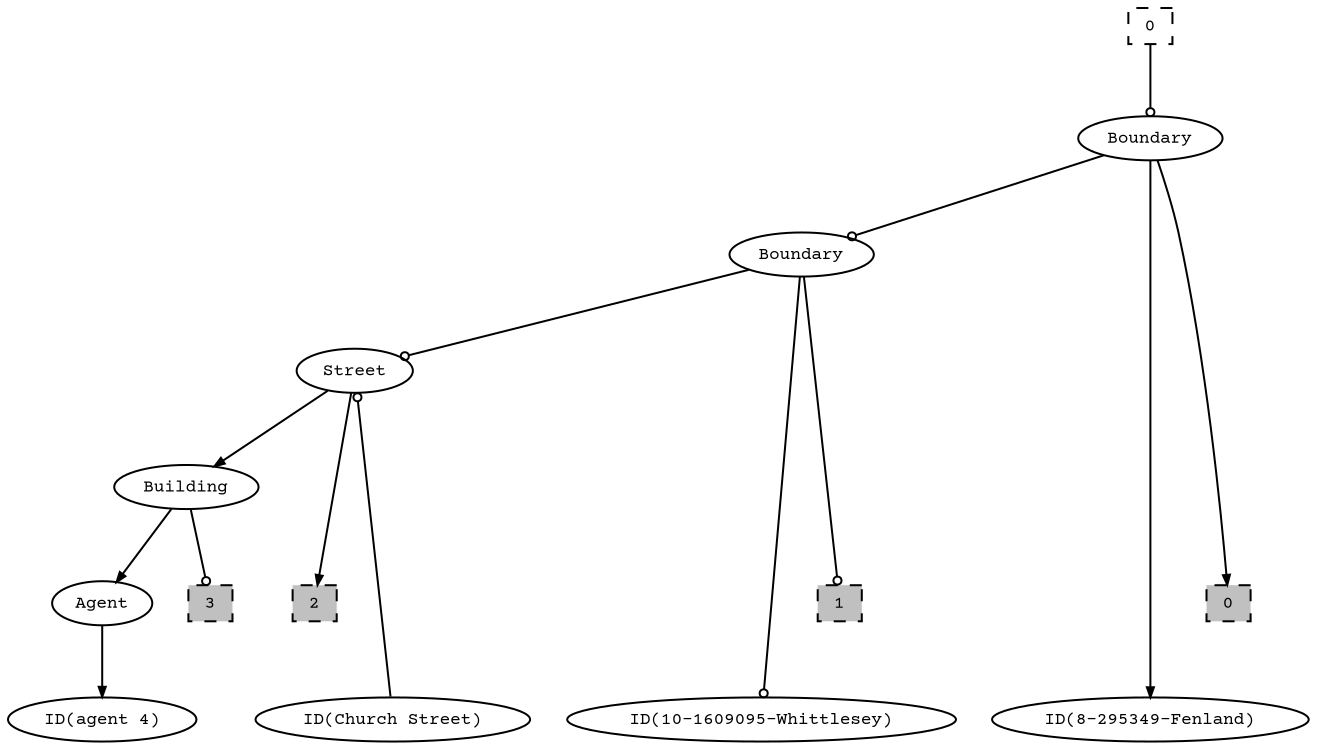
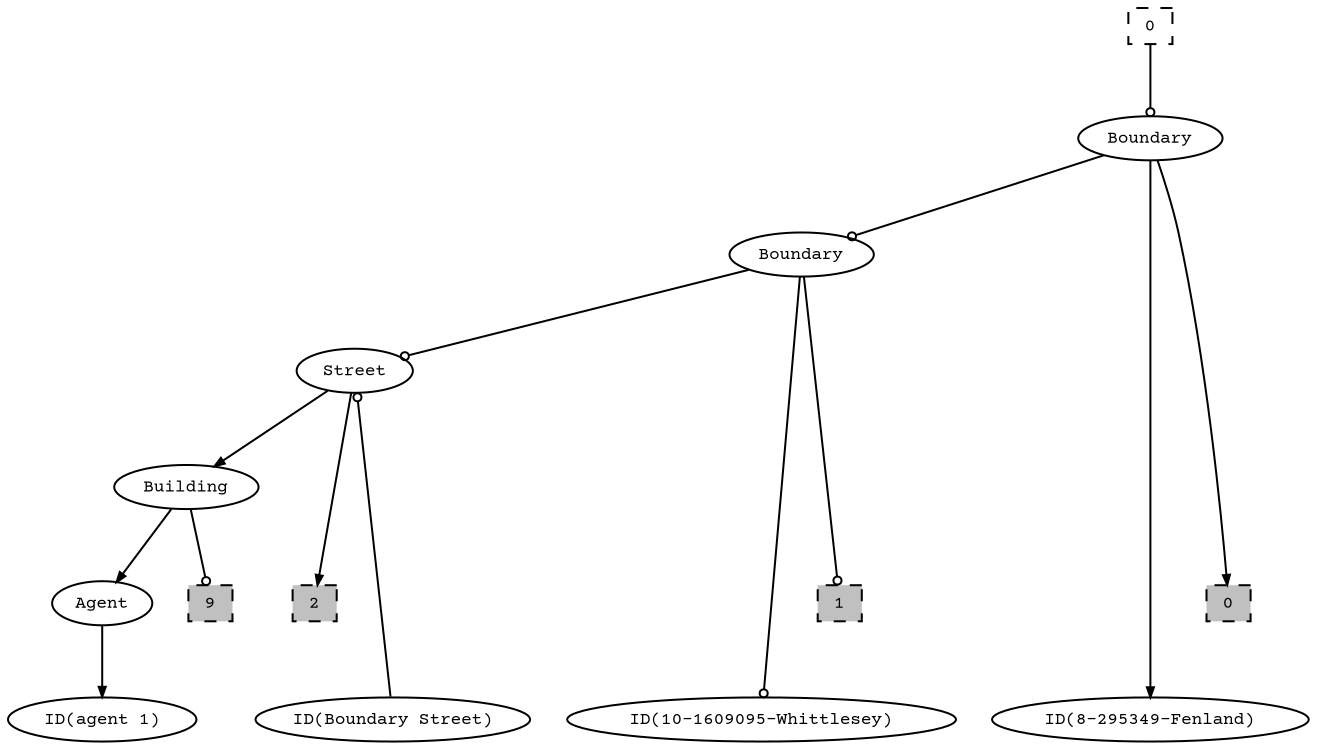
node "3": label "3" -> "9"
node "ID(agent 4)": label "ID(agent 4)" -> "ID(agent 1)"
node "ID(Church Street)": label "ID(Church Street)" -> "ID(Boundary Street)"
